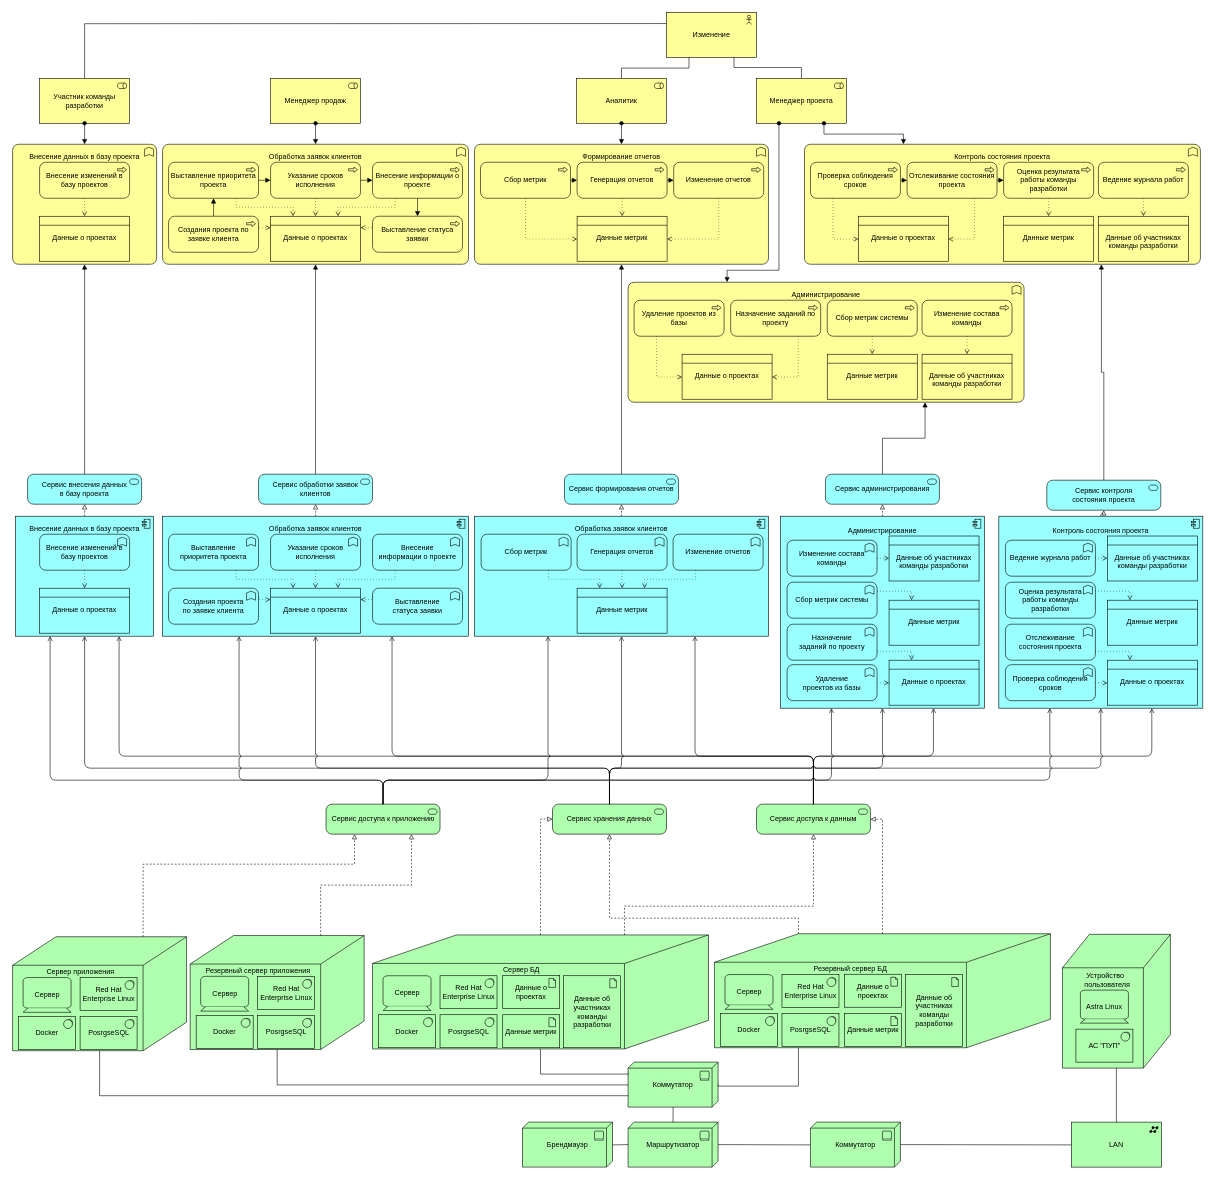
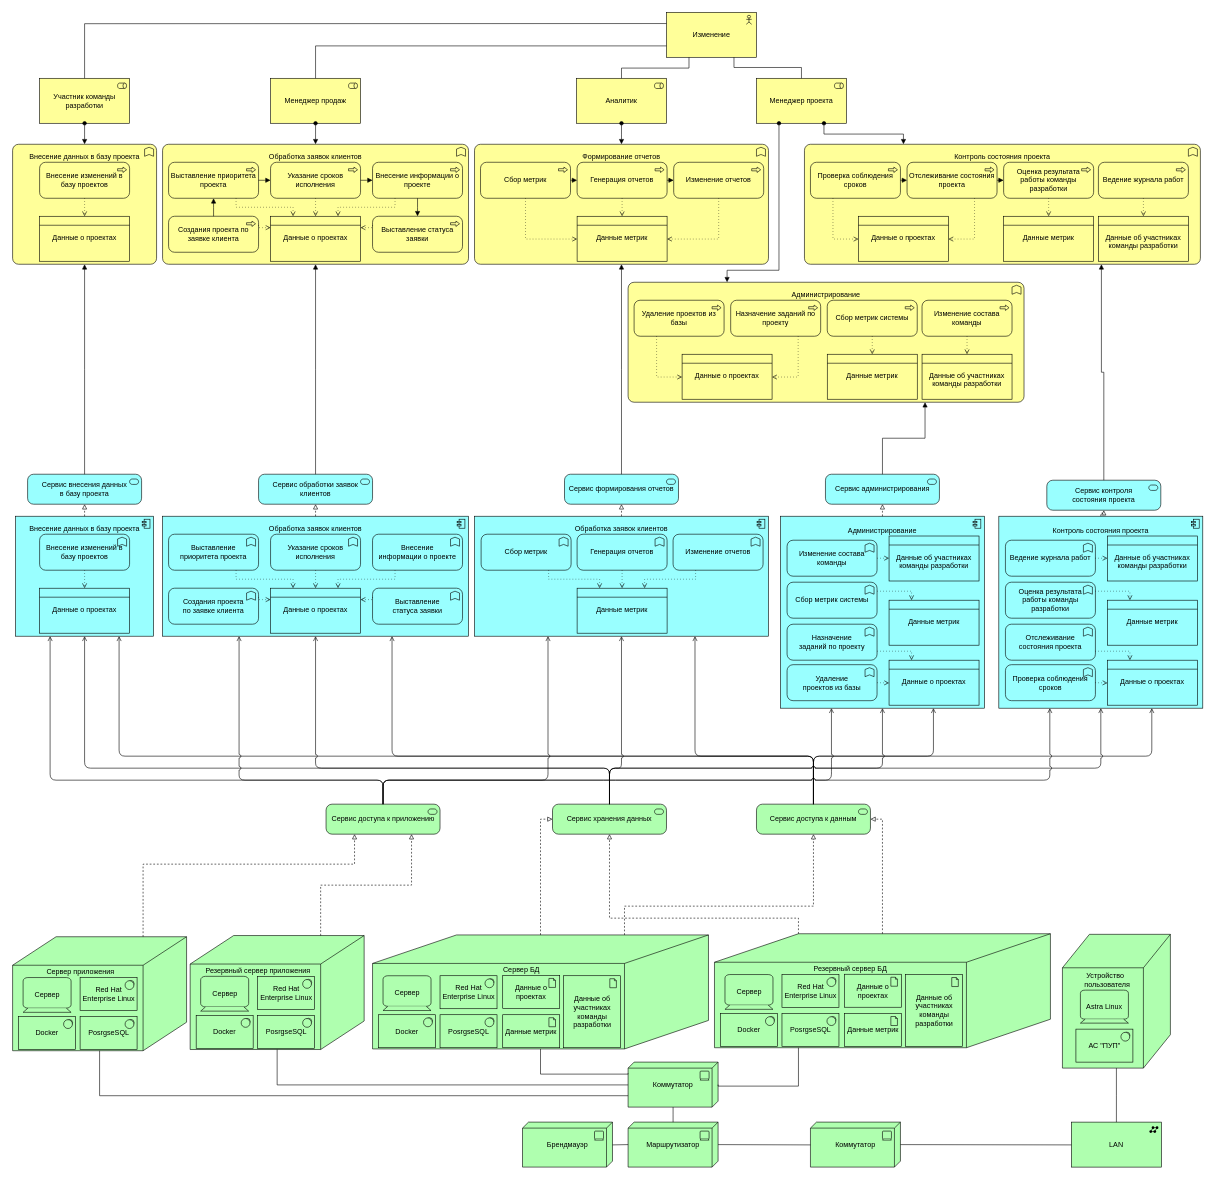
edge "Изменение" -- "Менеджер продаж": added
